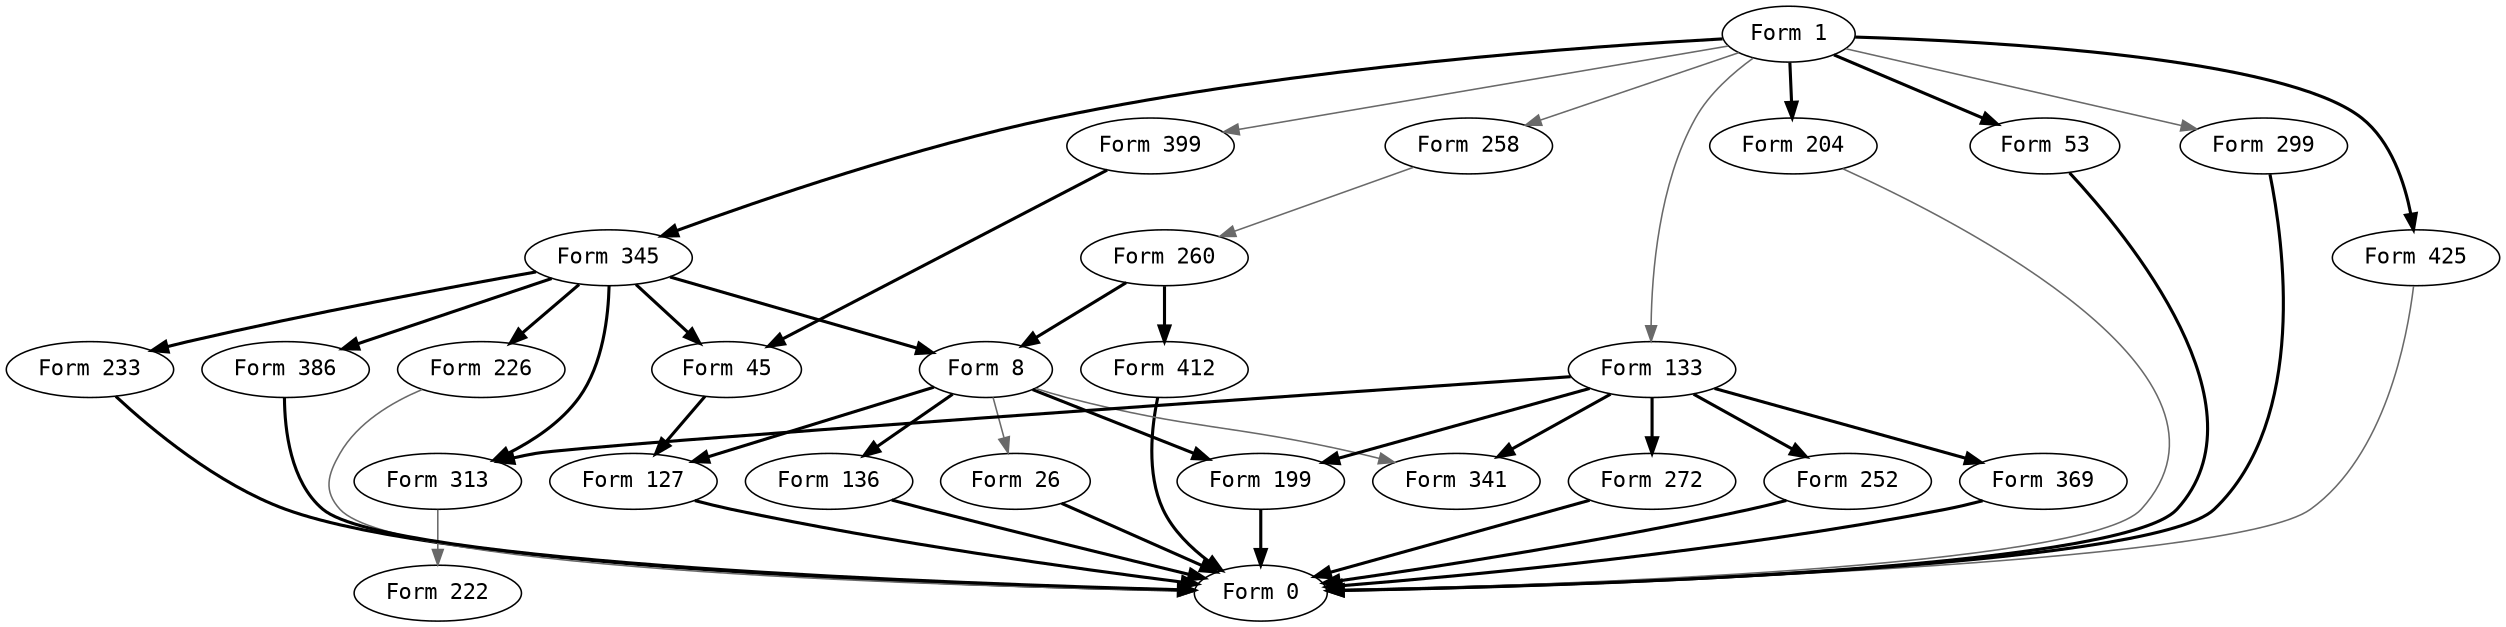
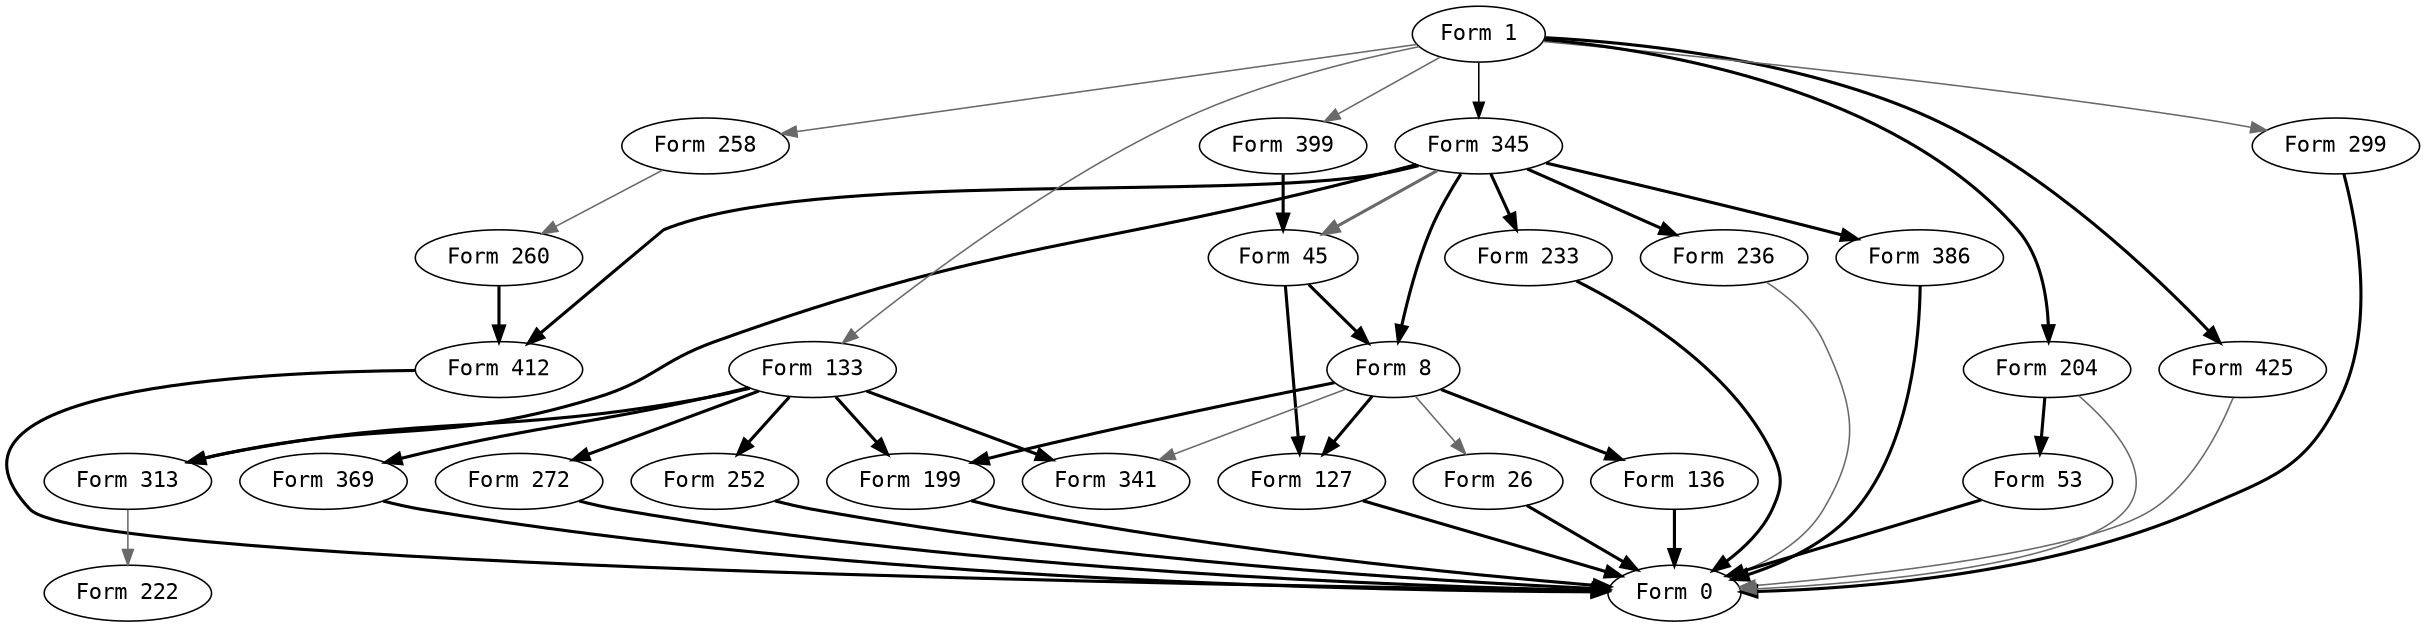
edge "Form 1" -> "Form 53": now "Form 204" -> "Form 53"
edge "Form 1" -> "Form 345": style bold -> solid
edge "Form 345" -> "Form 412": added
edge "Form 345" -> "Form 45": color black -> dimgray
edge "Form 260" -> "Form 8": now "Form 45" -> "Form 8"
node "Form 226": label "Form 226" -> "Form 236"
